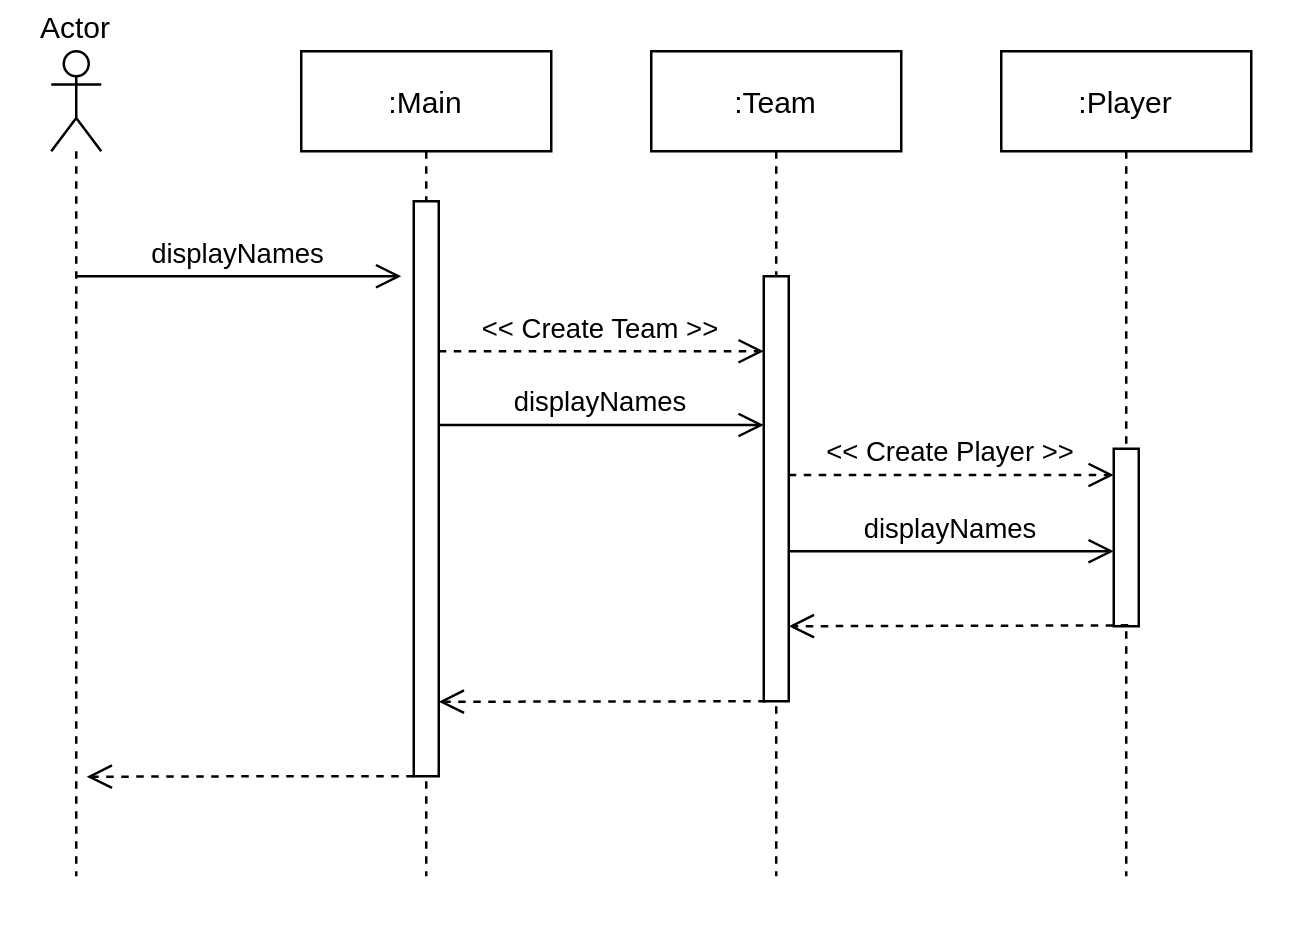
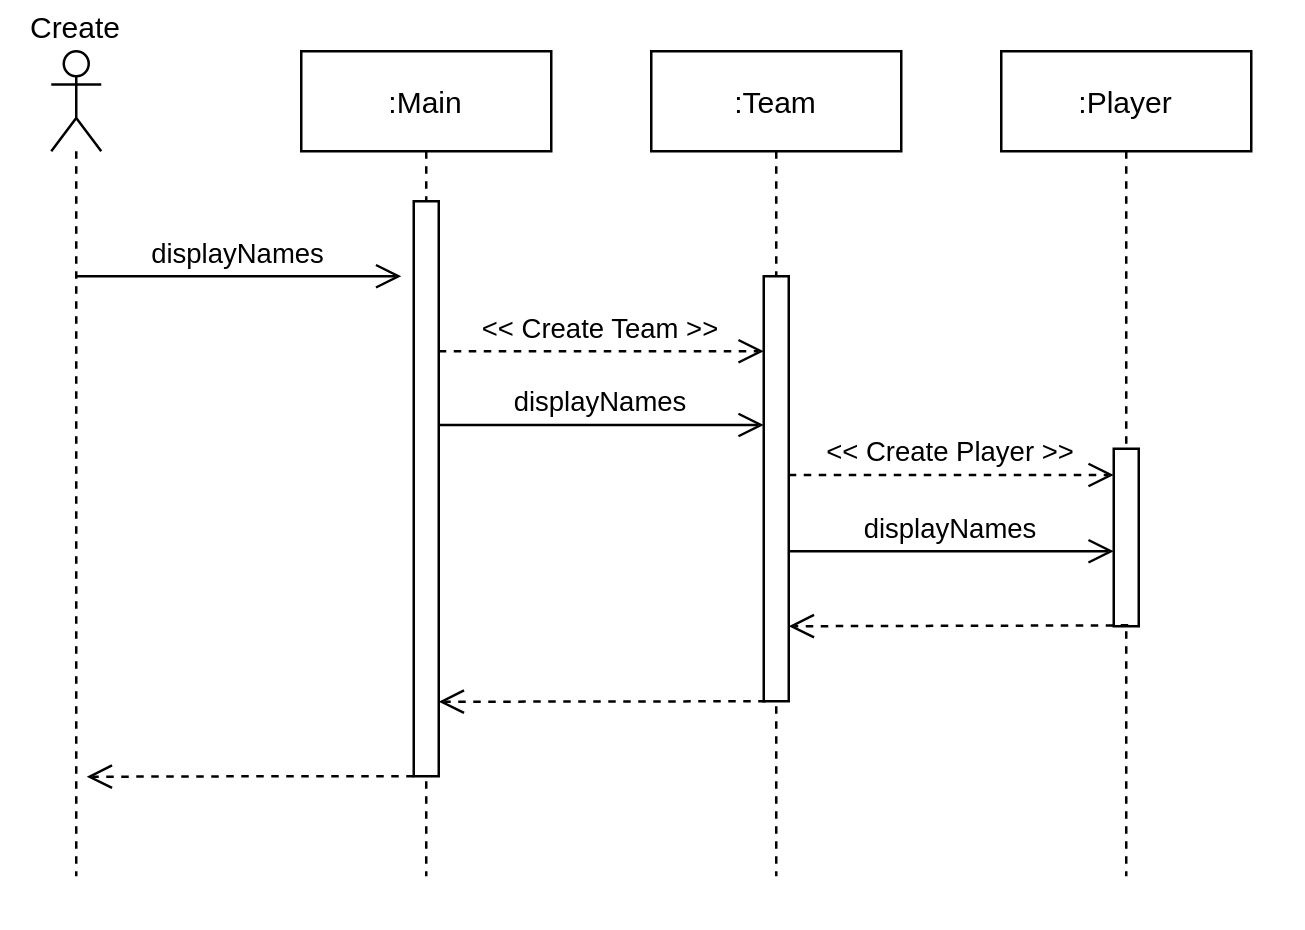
node "Actor": label "Actor" -> "Create"
